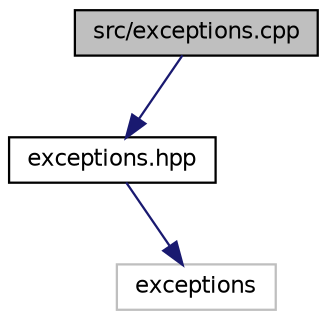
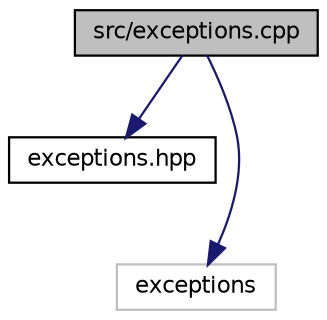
edge "exceptions.hpp" -> "exceptions": now "src/exceptions.cpp" -> "exceptions"
